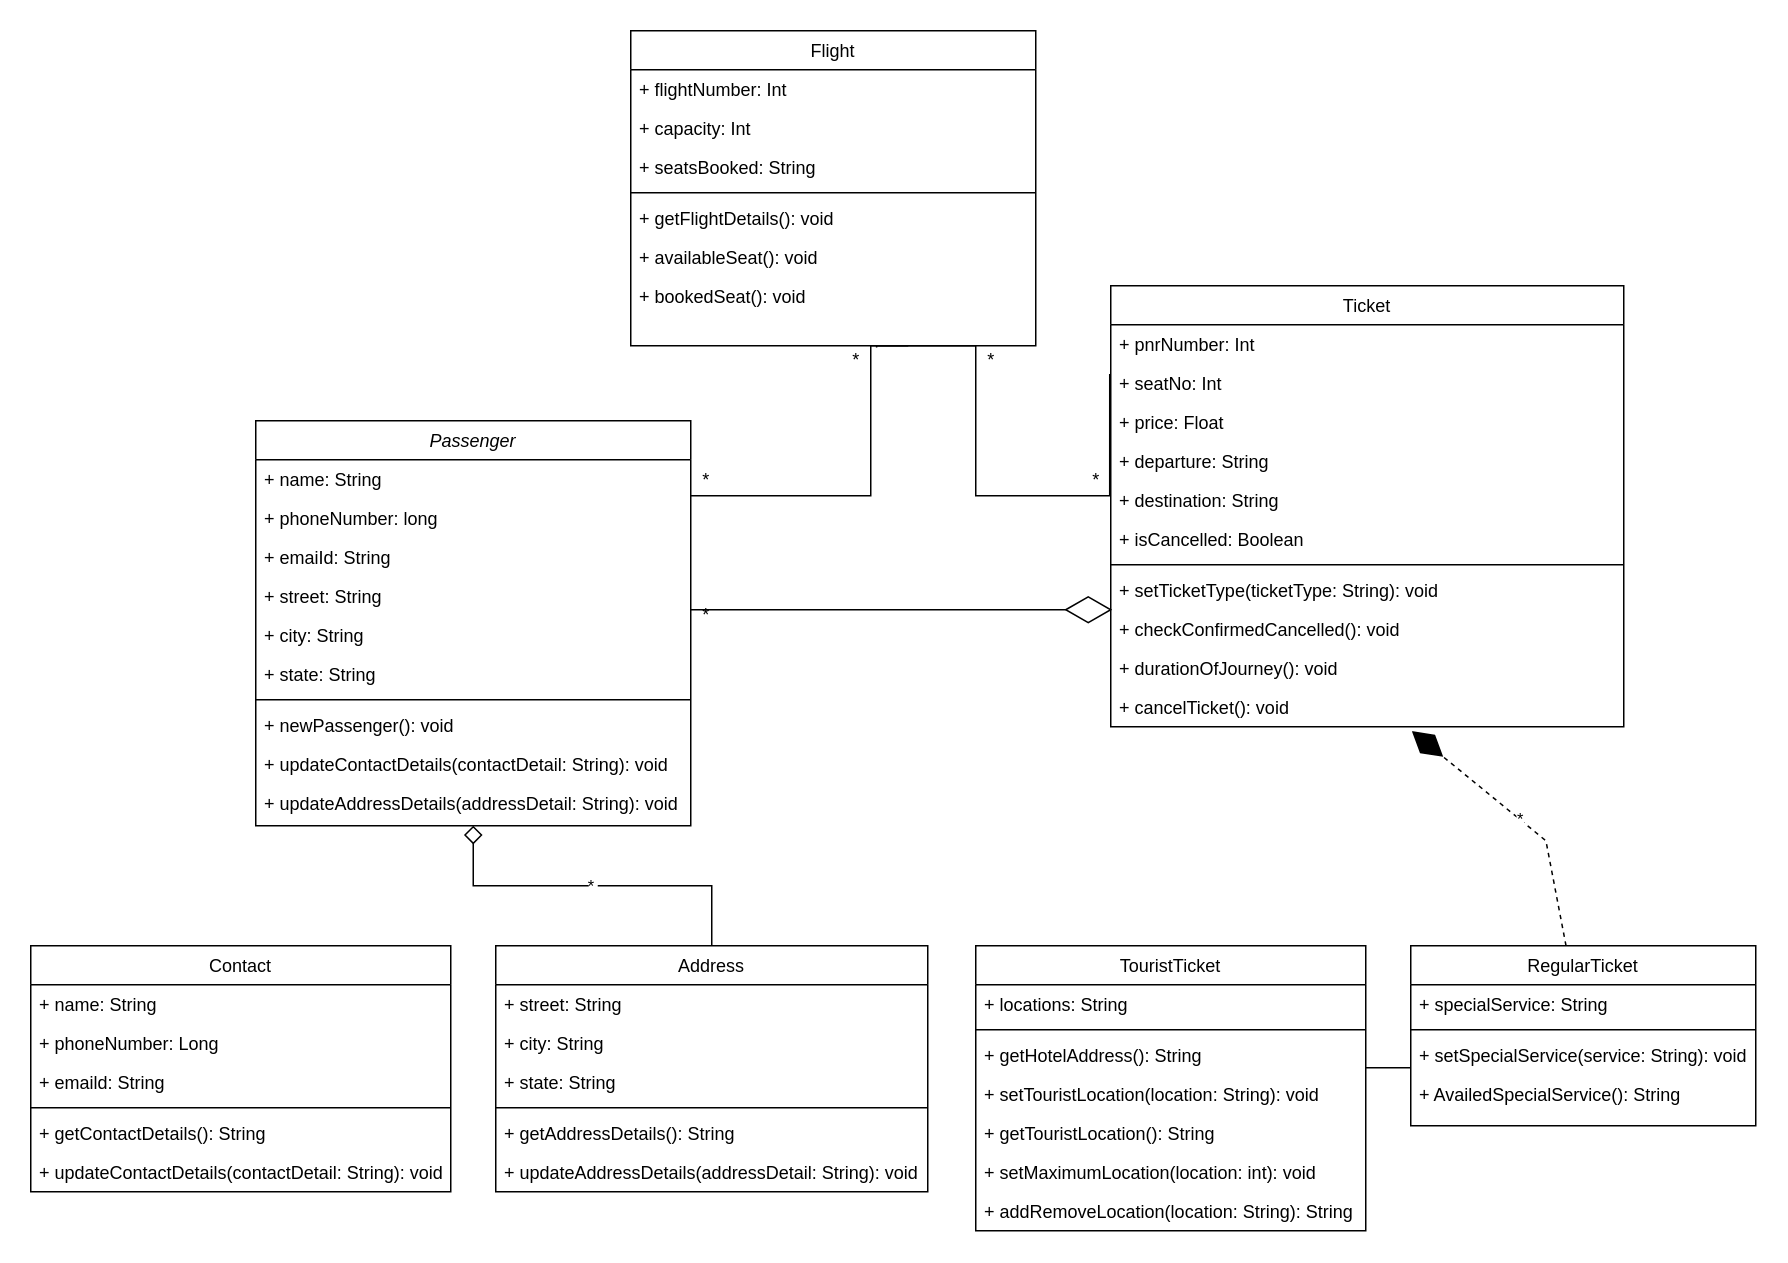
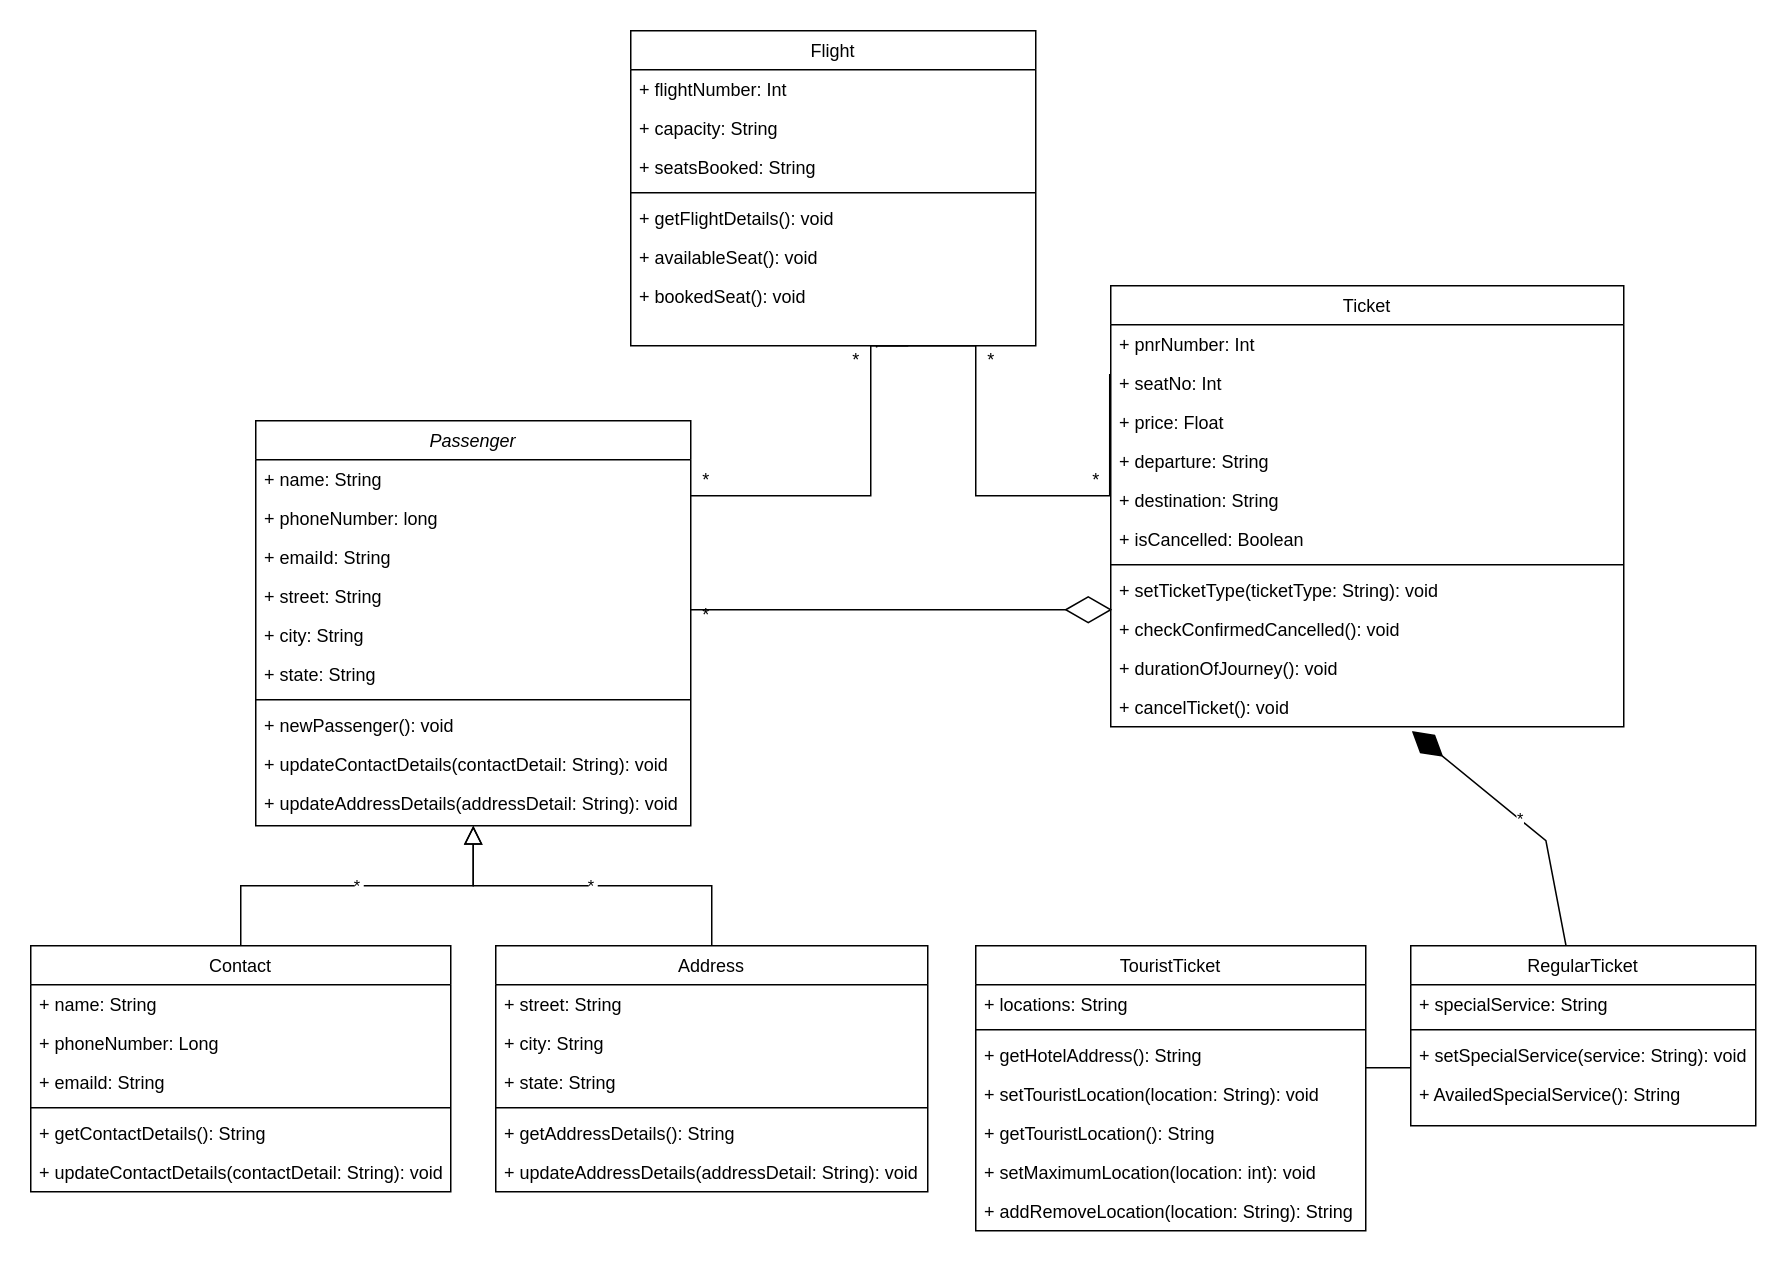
node "+ capacity: Int": label "+ capacity: Int" -> "+ capacity: String"
edge "RegularTicket" -> "+ cancelTicket(): void": style dashed -> solid
edge "Contact" -> "Passenger": added, label "*"
edge "Address" -> "Passenger": arrowhead diamond -> block
